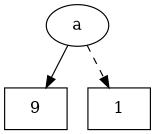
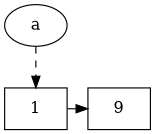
edge "a" -> "9": now "1" -> "9"
